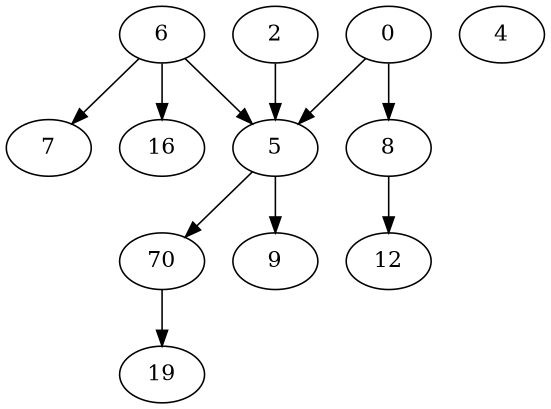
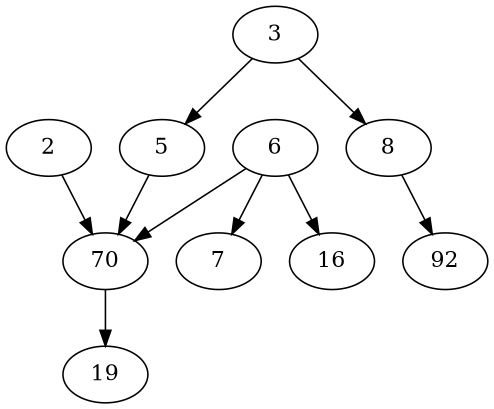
node "0": label "0" -> "3"
node "4": removed
edge "2" -> "5": now "2" -> "70"
edge "6" -> "5": now "6" -> "70"
node "9": removed
node "12": label "12" -> "92"
